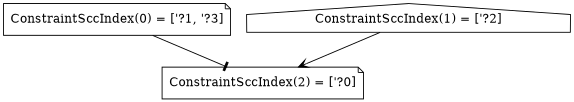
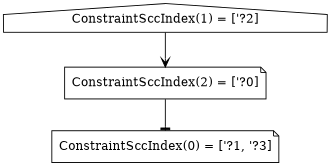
edge "ConstraintSccIndex(0) = ['?1, '?3]" -> "ConstraintSccIndex(2) = ['?0]": reversed
